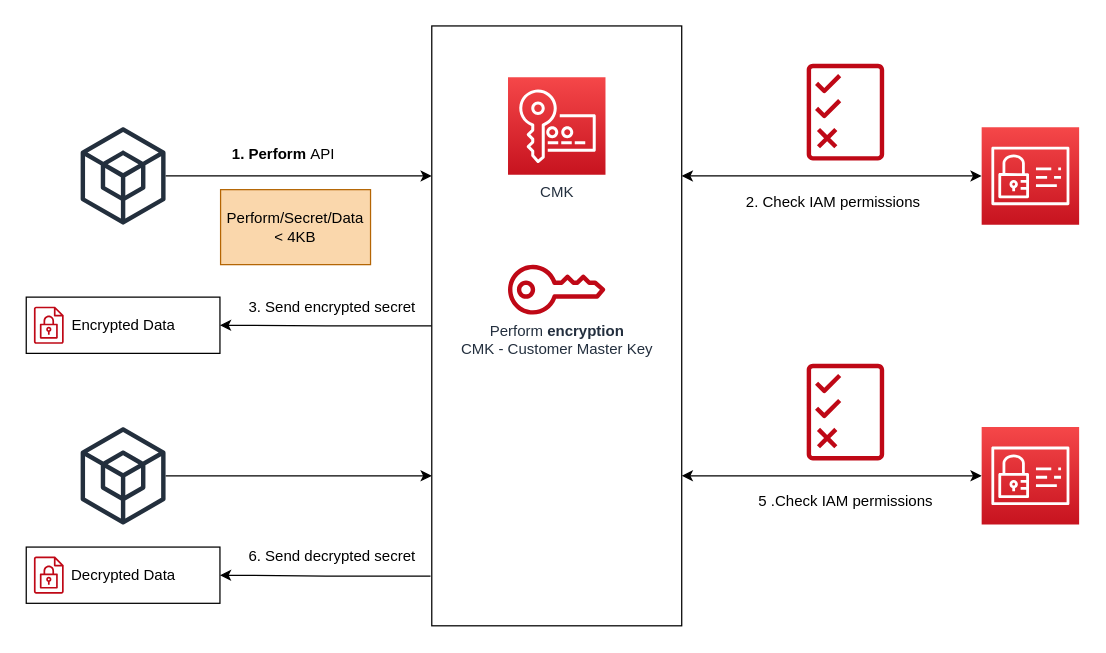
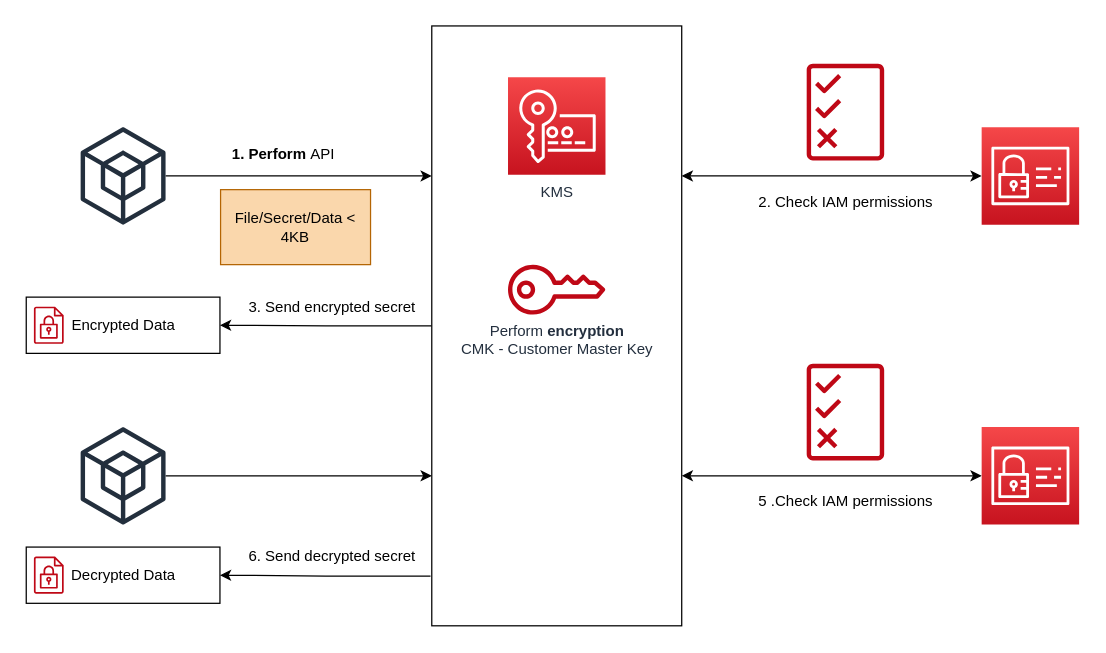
node "CMK": label "CMK" -> "KMS"
node "2. Check IAM permissions": moved (833, 202) -> (846, 202)
node "Perform/Secret/Data < 4KB": label "Perform/Secret/Data < 4KB" -> "File/Secret/Data < 4KB"
